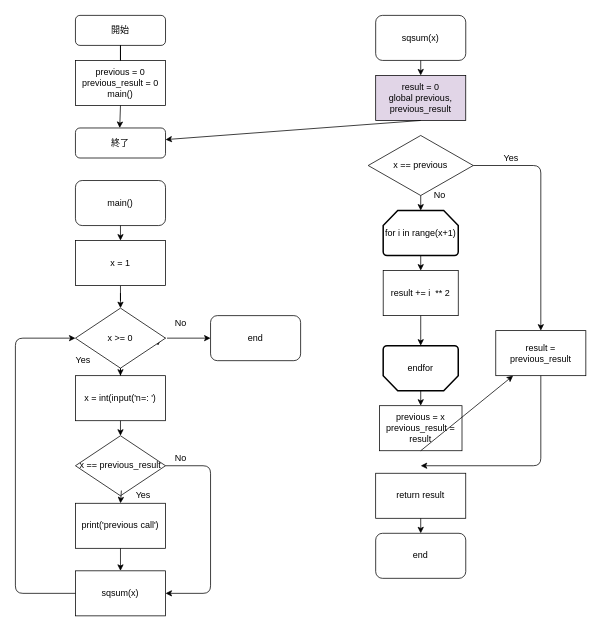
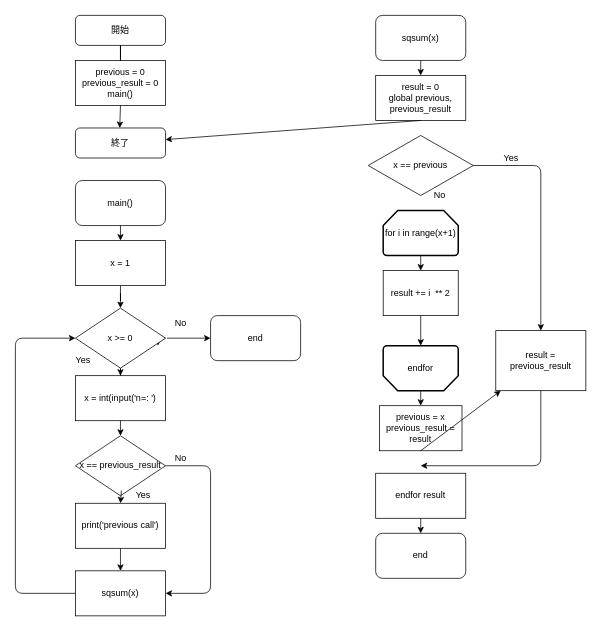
node "result = 0 global previous, previous_result": fillcolor #e1d5e7 -> #ffffff
edge "x == previous" -> "for i in range(x+1)": removed
node "result = previous_result": size 90x45 -> 90x60
node "return result": label "return result" -> "endfor result"
